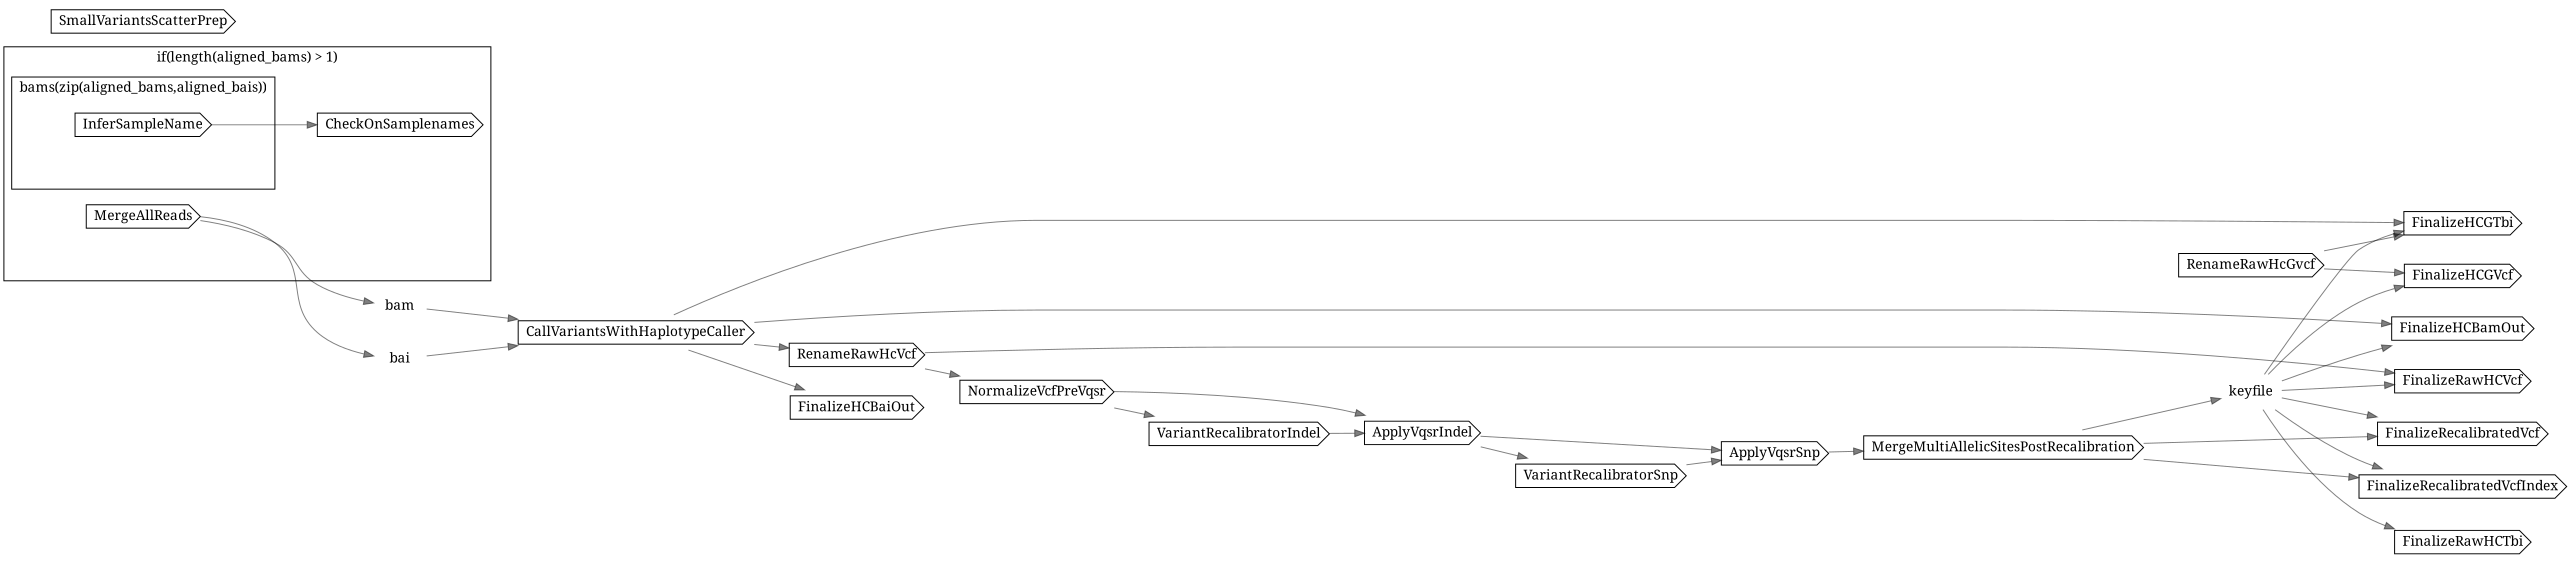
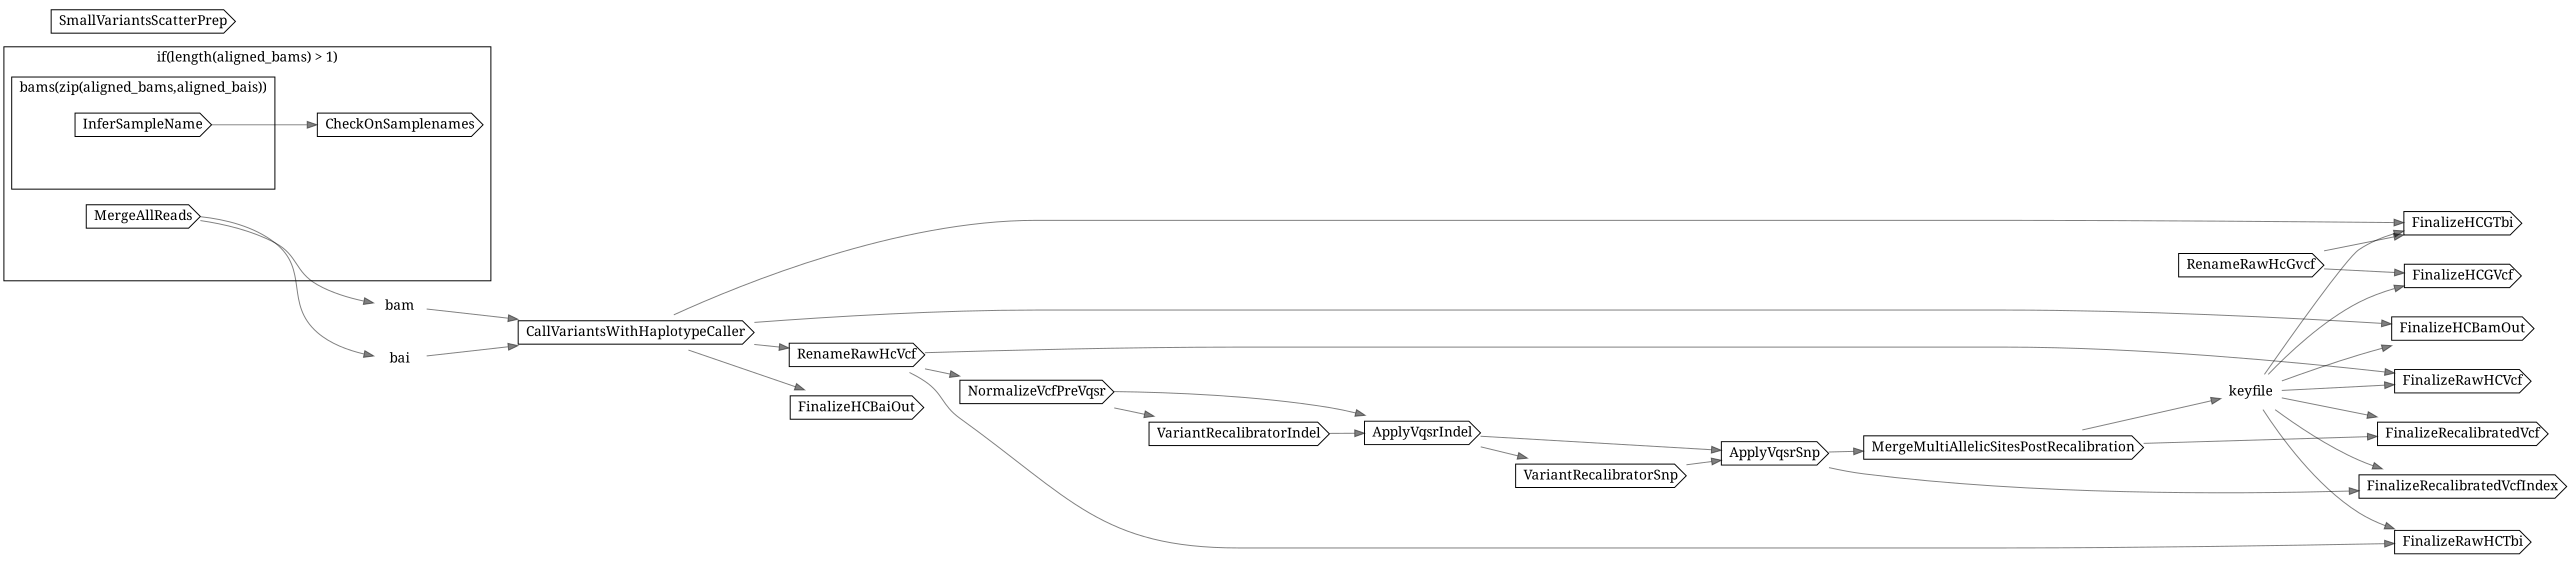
edge "MergeMultiAllelicSitesPostRecalibration" -> "FinalizeRecalibratedVcfIndex": now "ApplyVqsrSnp" -> "FinalizeRecalibratedVcfIndex"
edge "RenameRawHcVcf" -> "FinalizeRawHCTbi": added
